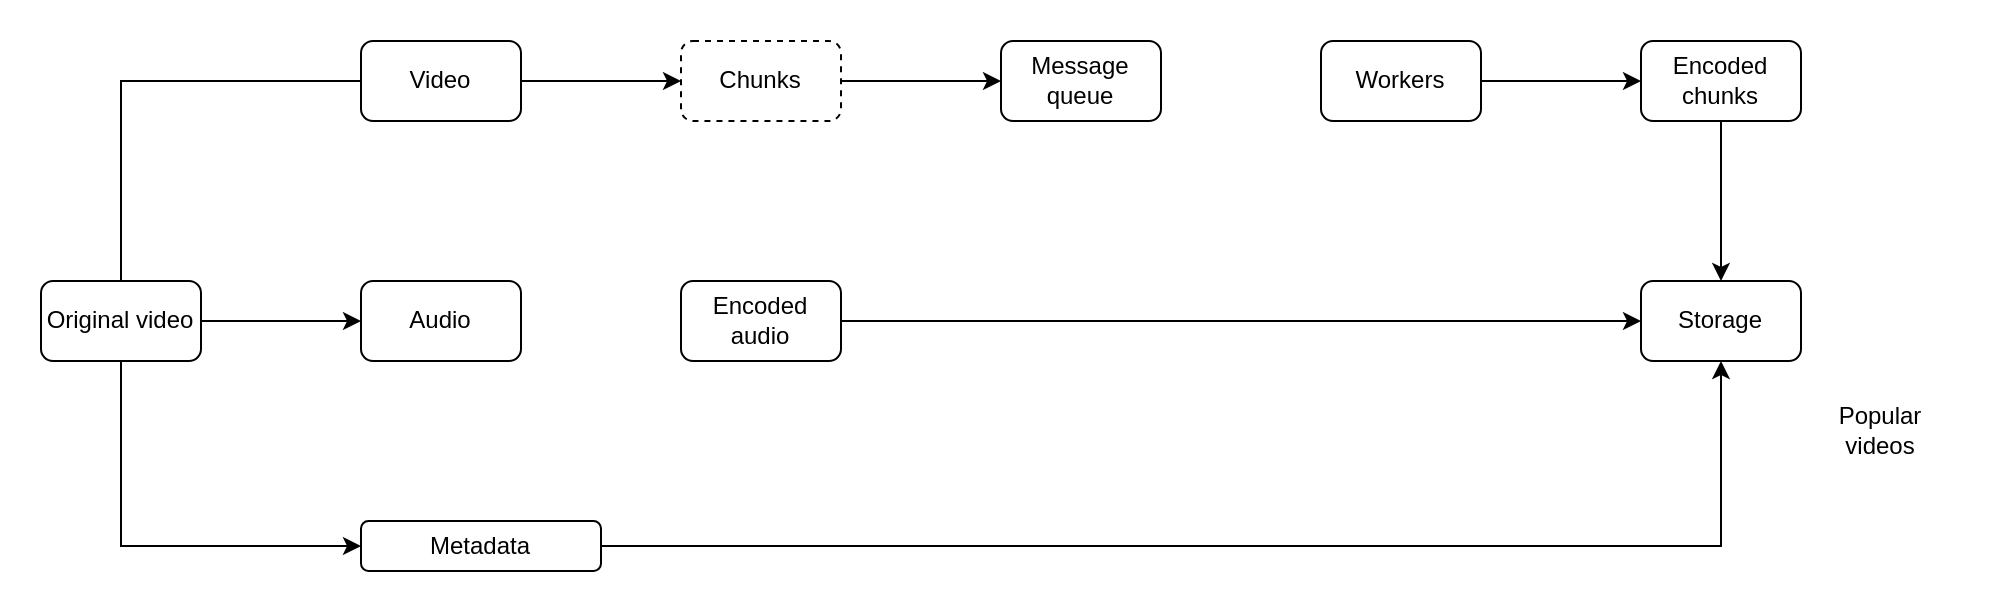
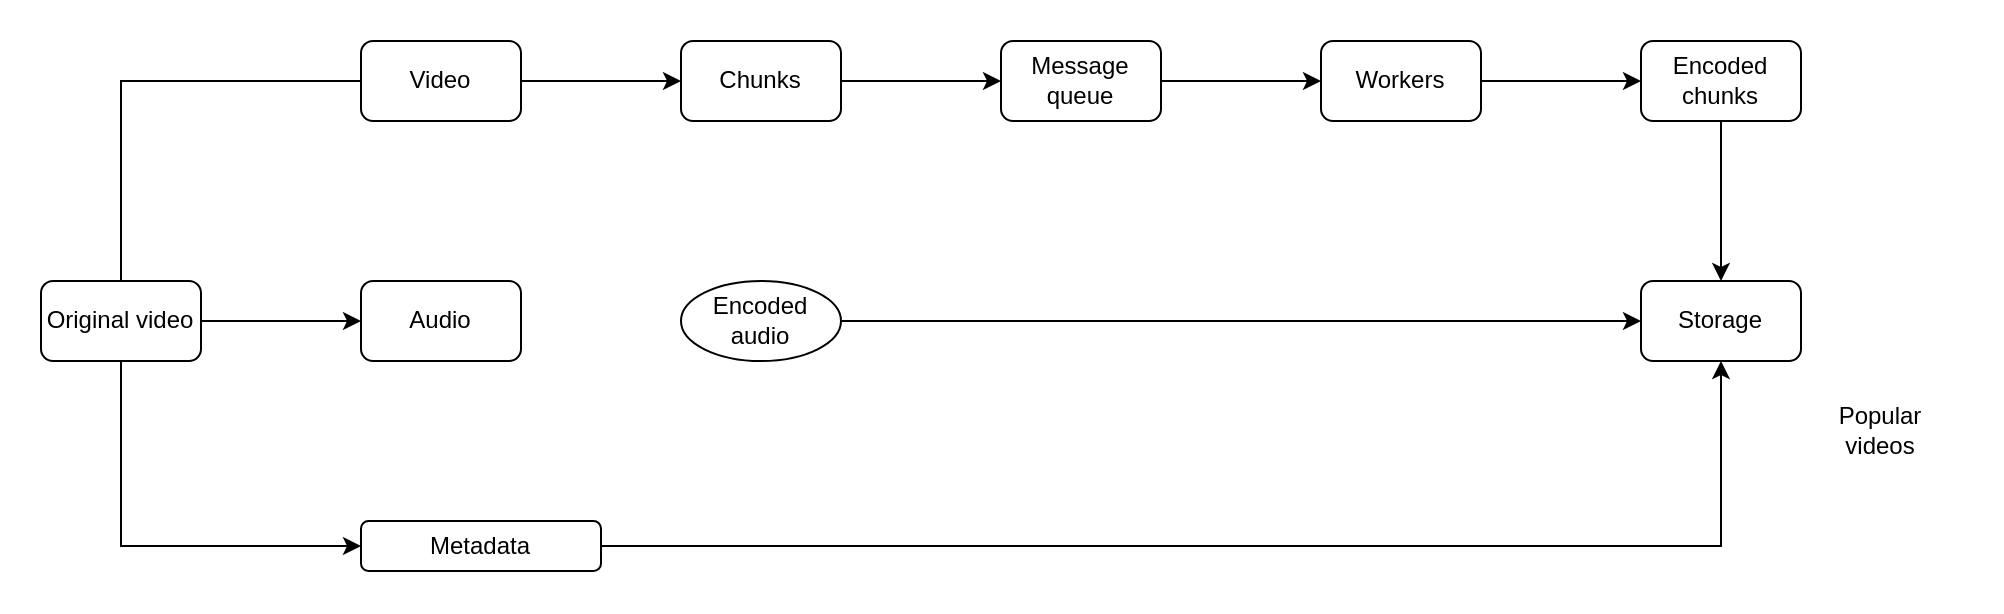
node "Chunks": style dashed -> solid
edge "Message queue" -> "Workers": added
node "Encoded audio": shape rounded rectangle -> ellipse
